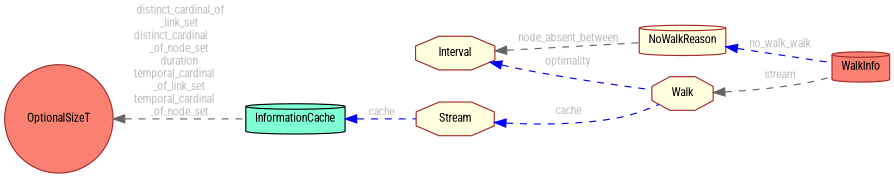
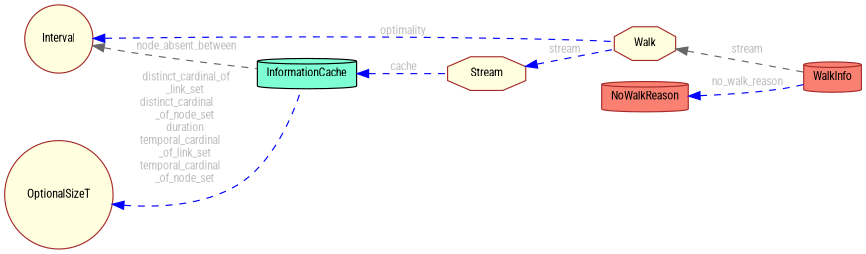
node "NoWalkReason": fillcolor lightyellow -> salmon
edge "WalkInfo" -> "NoWalkReason": label " no_walk_walk" -> " no_walk_reason"
edge "NoWalkReason" -> "Interval": now "InformationCache" -> "Interval"
node "Interval": shape octagon -> circle
edge "Walk" -> "Stream": label " cache" -> " stream"
node "OptionalSizeT": fillcolor salmon -> lightyellow
edge "InformationCache" -> "OptionalSizeT": color gray40 -> blue
